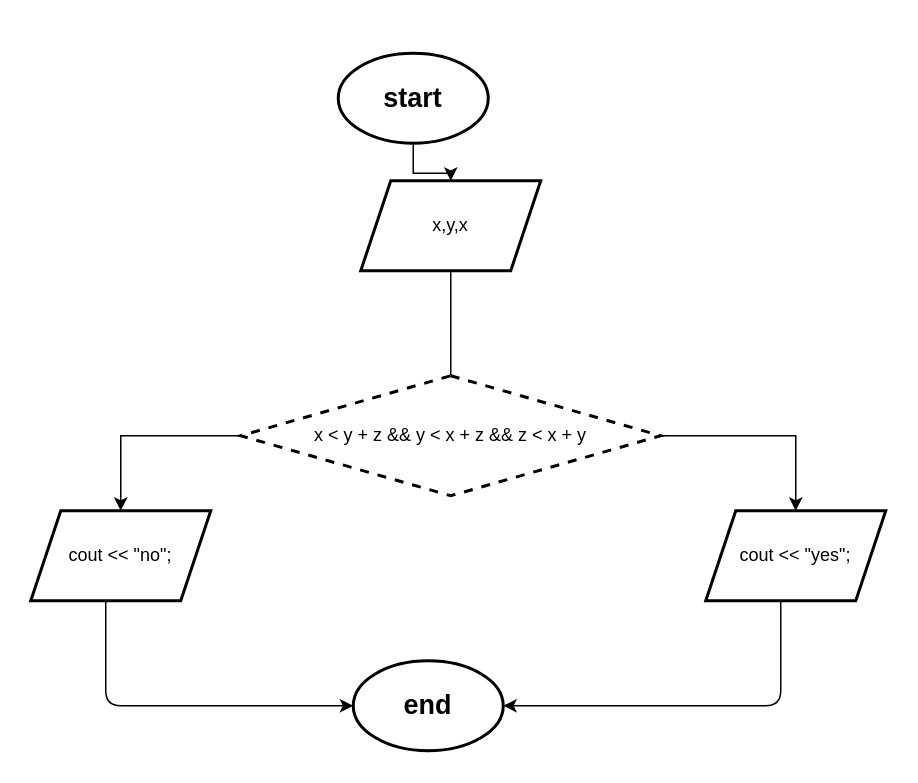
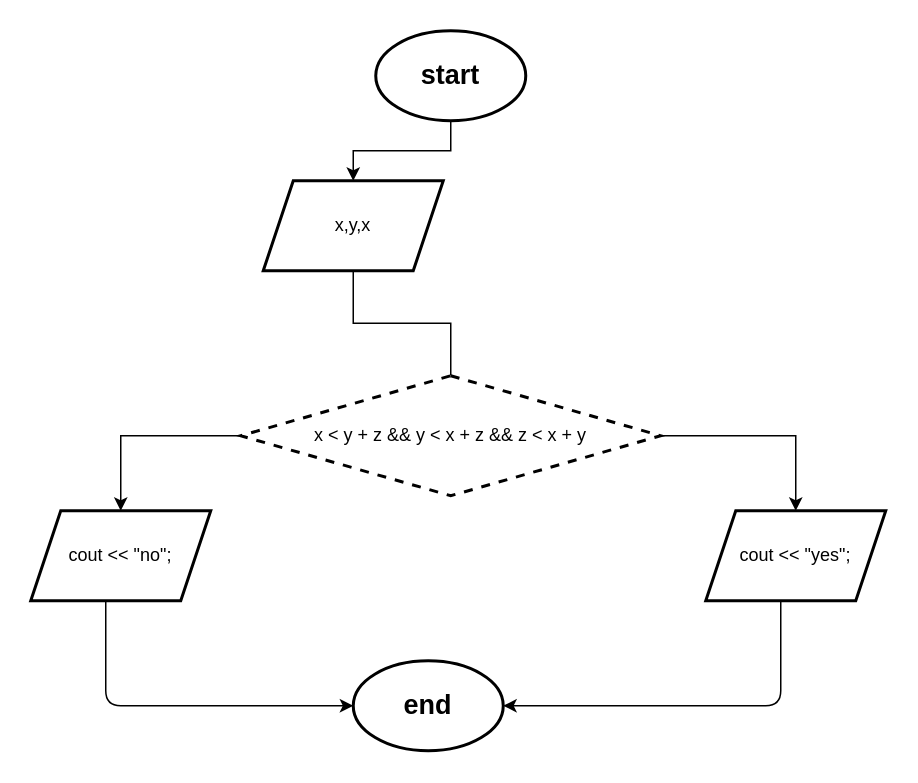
node "start": moved (413, 98) -> (451, 76)
node "x,y,x": moved (451, 226) -> (353, 226)
